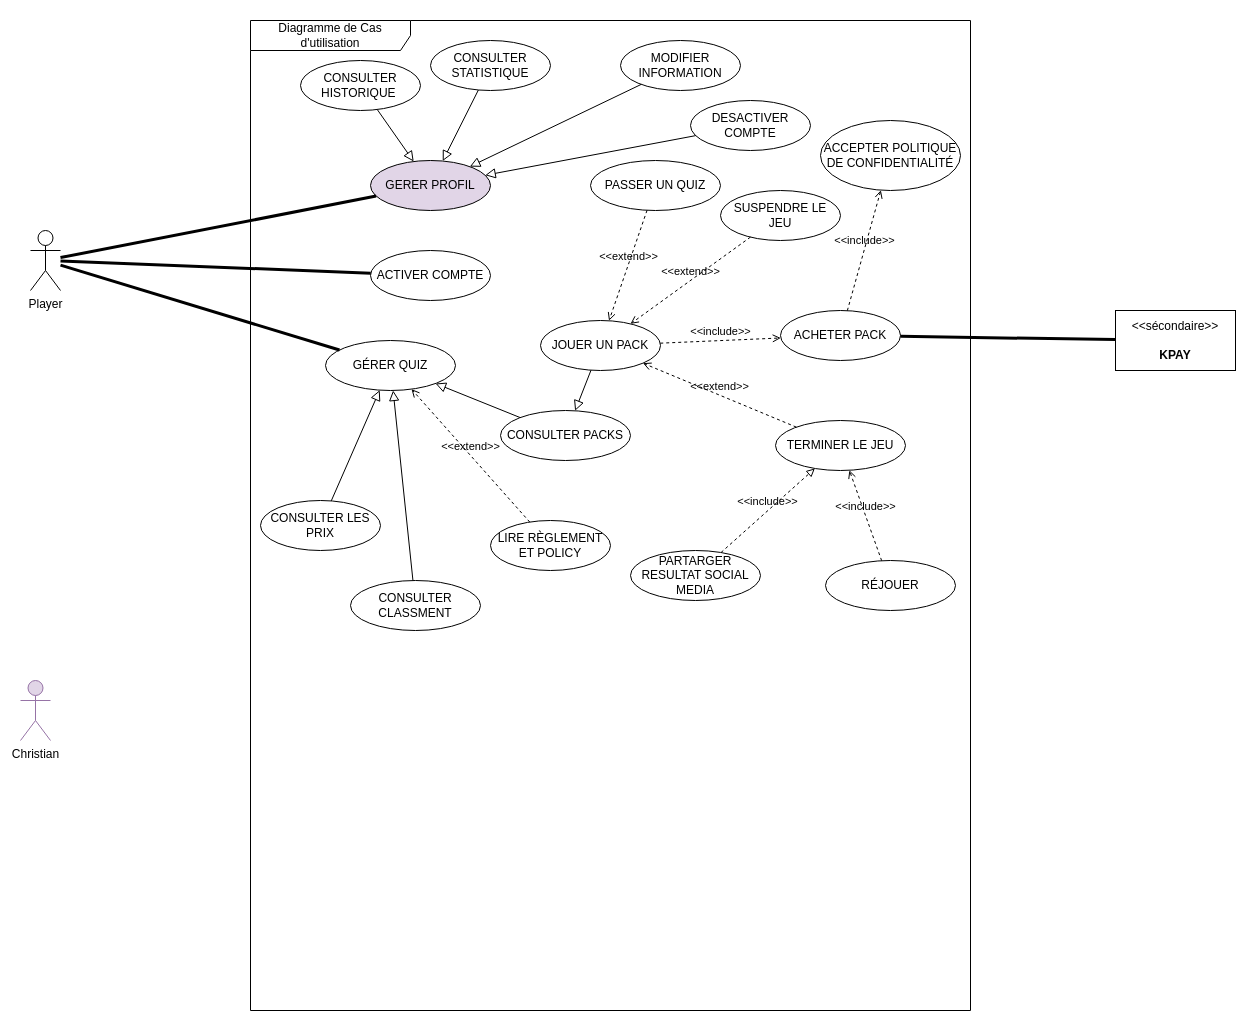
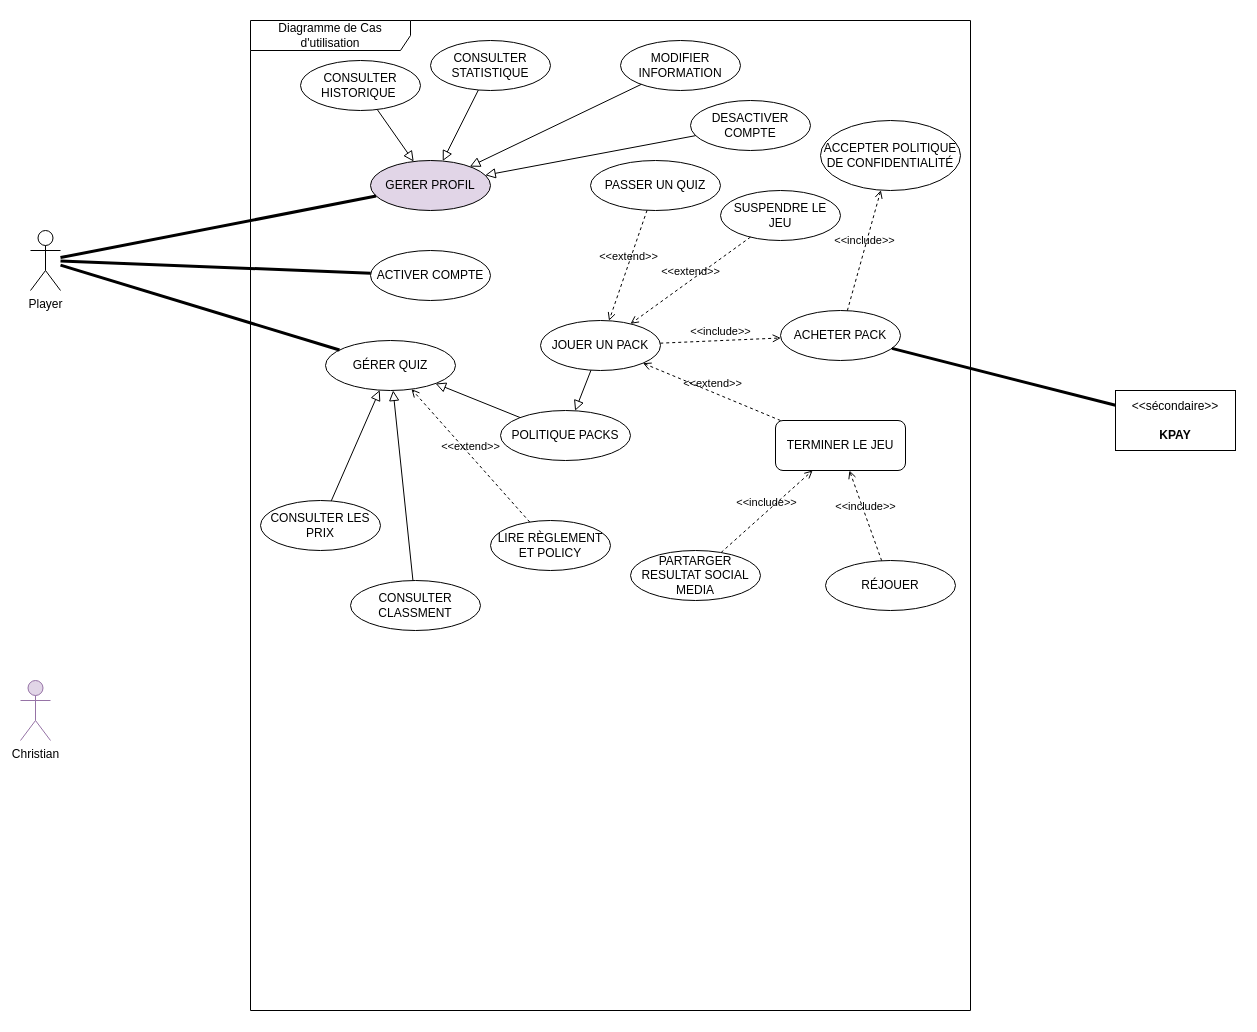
node "<<sécondaire>> KPAY": moved (1176, 341) -> (1176, 421)
node "CONSULTER PACKS": label "CONSULTER PACKS" -> "POLITIQUE PACKS"
node "TERMINER LE JEU": shape ellipse -> rounded rectangle
edge "PARTARGER RESULTAT SOCIAL MEDIA" -> "TERMINER LE JEU": arrowhead block -> open
